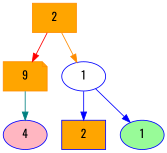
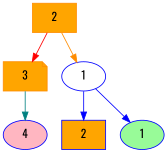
node "9": label "9" -> "3"
